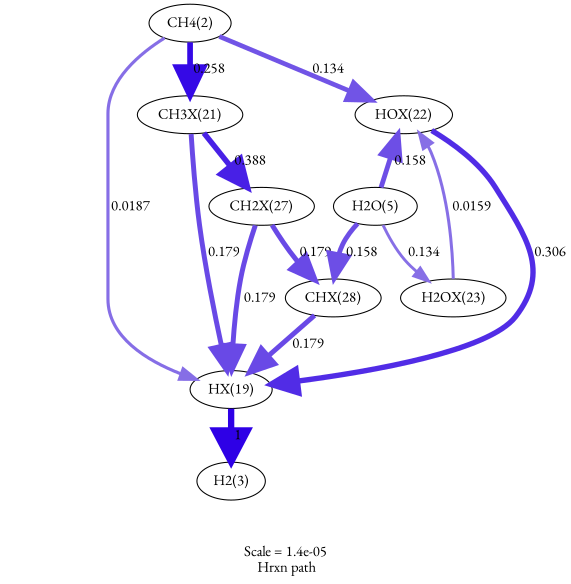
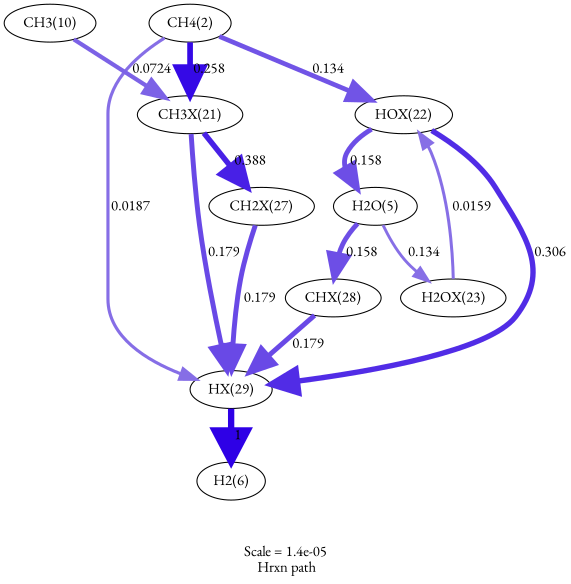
node "CH3(10)": added
edge "H2O(5)" -> "HOX(22)": reversed
edge "CH2X(27)" -> "CHX(28)": removed, label "0.179"
node "HX(19)": label "HX(19)" -> "HX(29)"
node "H2(3)": label "H2(3)" -> "H2(6)"
